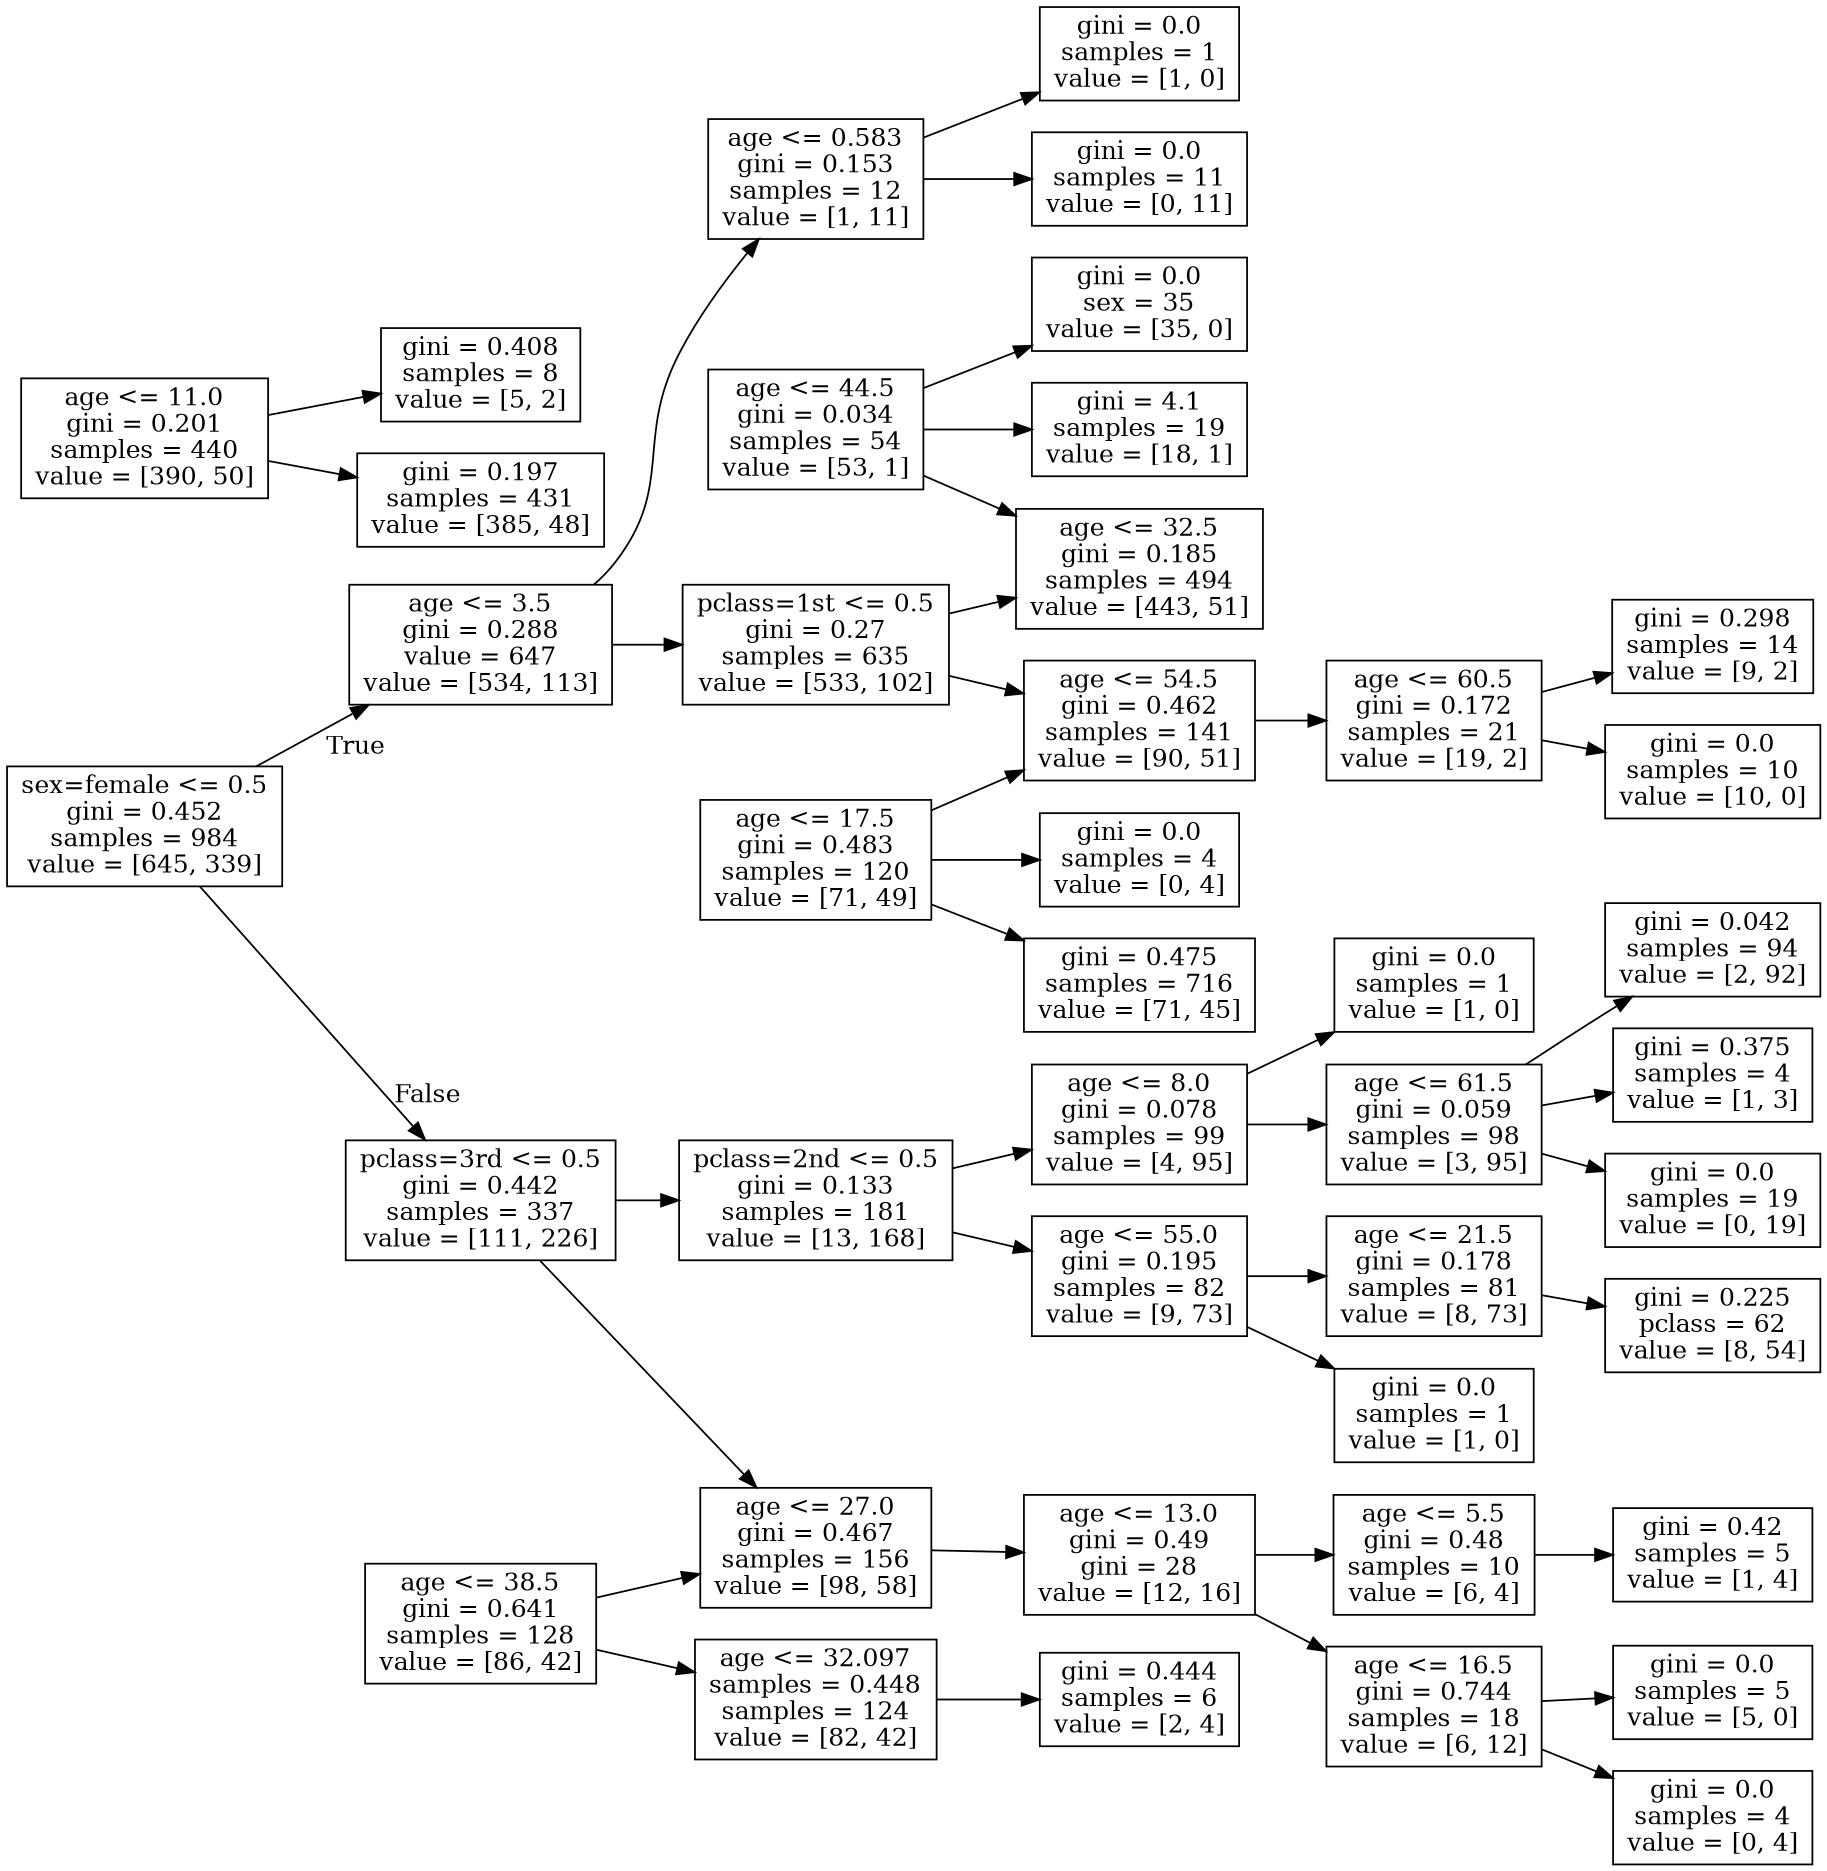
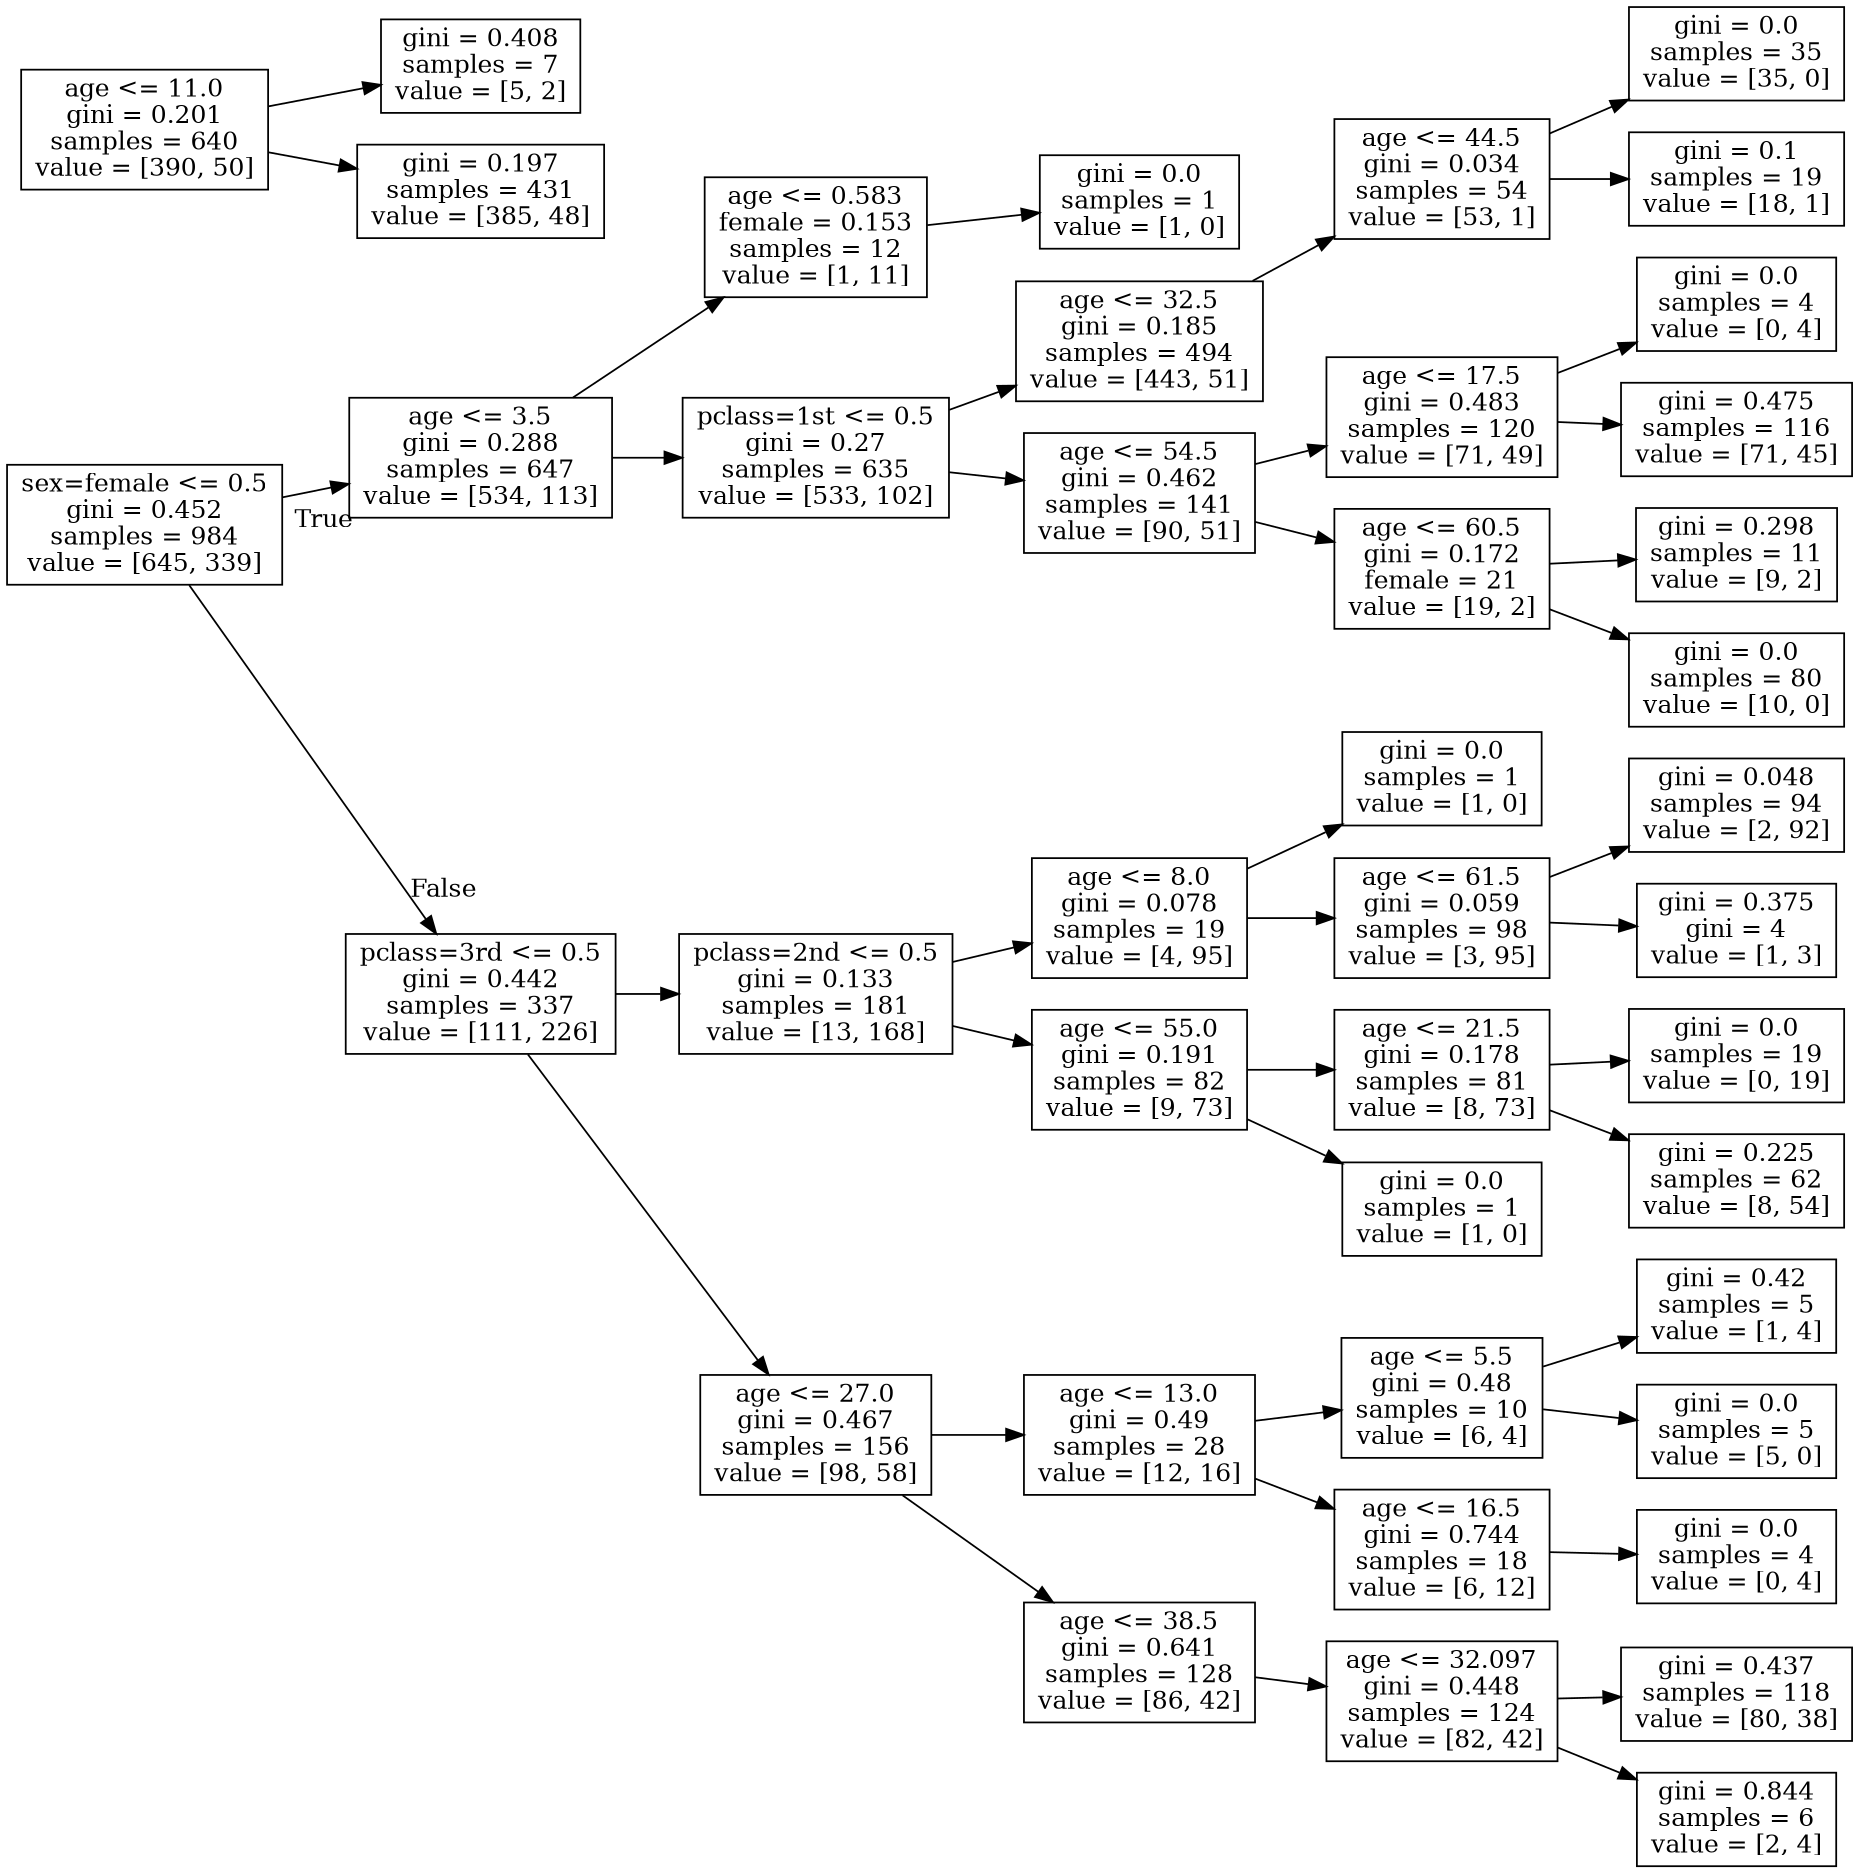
node "age <= 0.583 gini = 0.153 samples = 12 value = [1, 11]": label "age <= 0.583 gini = 0.153 samples = 12 value = [1, 11]" -> "age <= 0.583 female = 0.153 samples = 12 value = [1, 11]"
node "gini = 0.0 samples = 11 value = [0, 11]": removed
node "gini = 0.0 sex = 35 value = [35, 0]": label "gini = 0.0 sex = 35 value = [35, 0]" -> "gini = 0.0 samples = 35 value = [35, 0]"
node "gini = 0.408 samples = 8 value = [5, 2]": label "gini = 0.408 samples = 8 value = [5, 2]" -> "gini = 0.408 samples = 7 value = [5, 2]"
node "gini = 4.1 samples = 19 value = [18, 1]": label "gini = 4.1 samples = 19 value = [18, 1]" -> "gini = 0.1 samples = 19 value = [18, 1]"
node "age <= 11.0 gini = 0.201 samples = 440 value = [390, 50]": label "age <= 11.0 gini = 0.201 samples = 440 value = [390, 50]" -> "age <= 11.0 gini = 0.201 samples = 640 value = [390, 50]"
edge "age <= 44.5 gini = 0.034 samples = 54 value = [53, 1]" -> "age <= 32.5 gini = 0.185 samples = 494 value = [443, 51]": reversed
node "age <= 3.5 gini = 0.288 value = 647 value = [534, 113]": label "age <= 3.5 gini = 0.288 value = 647 value = [534, 113]" -> "age <= 3.5 gini = 0.288 samples = 647 value = [534, 113]"
node "gini = 0.298 samples = 14 value = [9, 2]": label "gini = 0.298 samples = 14 value = [9, 2]" -> "gini = 0.298 samples = 11 value = [9, 2]"
node "age <= 60.5 gini = 0.172 samples = 21 value = [19, 2]": label "age <= 60.5 gini = 0.172 samples = 21 value = [19, 2]" -> "age <= 60.5 gini = 0.172 female = 21 value = [19, 2]"
node "gini = 0.0 samples = 10 value = [10, 0]": label "gini = 0.0 samples = 10 value = [10, 0]" -> "gini = 0.0 samples = 80 value = [10, 0]"
edge "age <= 17.5 gini = 0.483 samples = 120 value = [71, 49]" -> "age <= 54.5 gini = 0.462 samples = 141 value = [90, 51]": reversed
node "gini = 0.042 samples = 94 value = [2, 92]": label "gini = 0.042 samples = 94 value = [2, 92]" -> "gini = 0.048 samples = 94 value = [2, 92]"
node "gini = 0.475 samples = 716 value = [71, 45]": label "gini = 0.475 samples = 716 value = [71, 45]" -> "gini = 0.475 samples = 116 value = [71, 45]"
node "gini = 0.375 samples = 4 value = [1, 3]": label "gini = 0.375 samples = 4 value = [1, 3]" -> "gini = 0.375 gini = 4 value = [1, 3]"
node "age <= 8.0 gini = 0.078 samples = 99 value = [4, 95]": label "age <= 8.0 gini = 0.078 samples = 99 value = [4, 95]" -> "age <= 8.0 gini = 0.078 samples = 19 value = [4, 95]"
edge "age <= 61.5 gini = 0.059 samples = 98 value = [3, 95]" -> "gini = 0.0 samples = 19 value = [0, 19]": now "age <= 21.5 gini = 0.178 samples = 81 value = [8, 73]" -> "gini = 0.0 samples = 19 value = [0, 19]"
node "age <= 55.0 gini = 0.195 samples = 82 value = [9, 73]": label "age <= 55.0 gini = 0.195 samples = 82 value = [9, 73]" -> "age <= 55.0 gini = 0.191 samples = 82 value = [9, 73]"
node "gini = 0.225 pclass = 62 value = [8, 54]": label "gini = 0.225 pclass = 62 value = [8, 54]" -> "gini = 0.225 samples = 62 value = [8, 54]"
node "age <= 13.0 gini = 0.49 gini = 28 value = [12, 16]": label "age <= 13.0 gini = 0.49 gini = 28 value = [12, 16]" -> "age <= 13.0 gini = 0.49 samples = 28 value = [12, 16]"
edge "age <= 38.5 gini = 0.641 samples = 128 value = [86, 42]" -> "age <= 27.0 gini = 0.467 samples = 156 value = [98, 58]": reversed
node "gini = 0.437 samples = 118 value = [80, 38]": added
node "age <= 32.097 samples = 0.448 samples = 124 value = [82, 42]": label "age <= 32.097 samples = 0.448 samples = 124 value = [82, 42]" -> "age <= 32.097 gini = 0.448 samples = 124 value = [82, 42]"
node "gini = 0.444 samples = 6 value = [2, 4]": label "gini = 0.444 samples = 6 value = [2, 4]" -> "gini = 0.844 samples = 6 value = [2, 4]"
edge "age <= 16.5 gini = 0.744 samples = 18 value = [6, 12]" -> "gini = 0.0 samples = 5 value = [5, 0]": now "age <= 5.5 gini = 0.48 samples = 10 value = [6, 4]" -> "gini = 0.0 samples = 5 value = [5, 0]"
